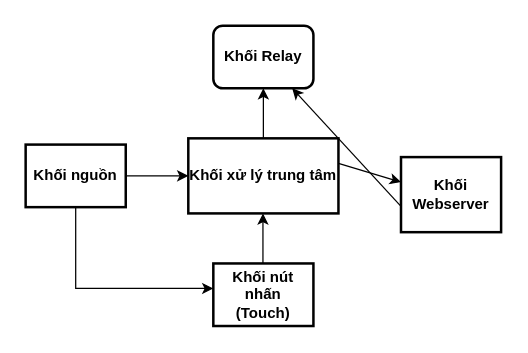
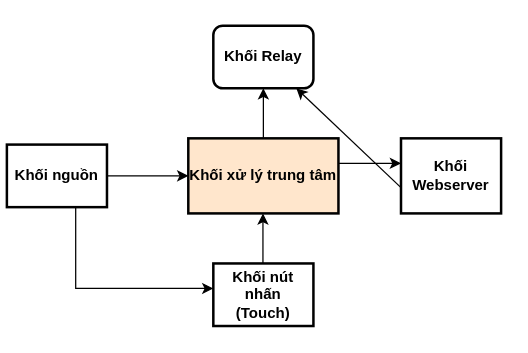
node "Khối nguồn": moved (76, 176) -> (57, 176)
node "Khối xử lý trung tâm": fillcolor #ffffff -> #ffe6cc
node "Khối Webserver": moved (451, 194) -> (451, 176)
